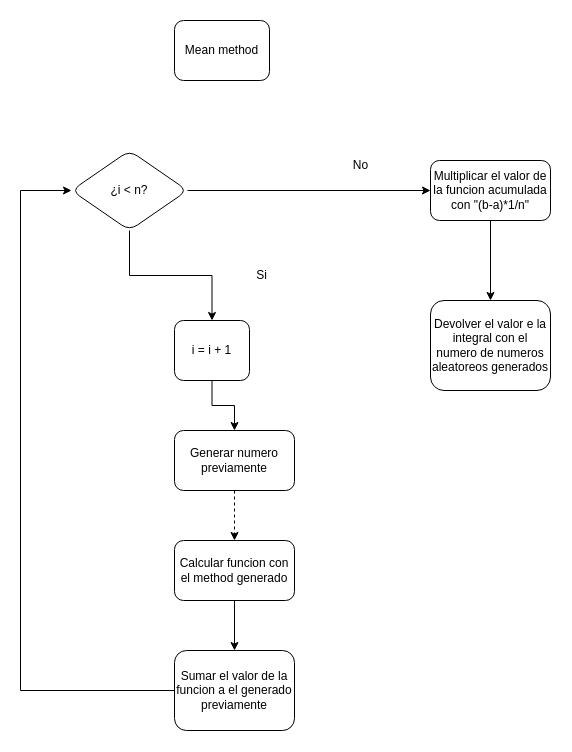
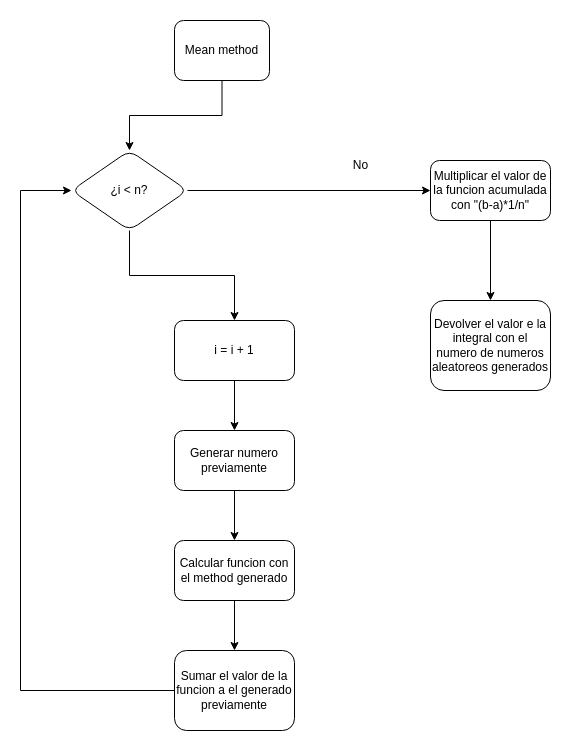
edge "Mean method" -> "¿i < n?": added
node "Si": removed
node "i = i + 1": size 75x60 -> 120x60
edge "Generar numero previamente" -> "Calcular funcion con el method generado": style dashed -> solid
